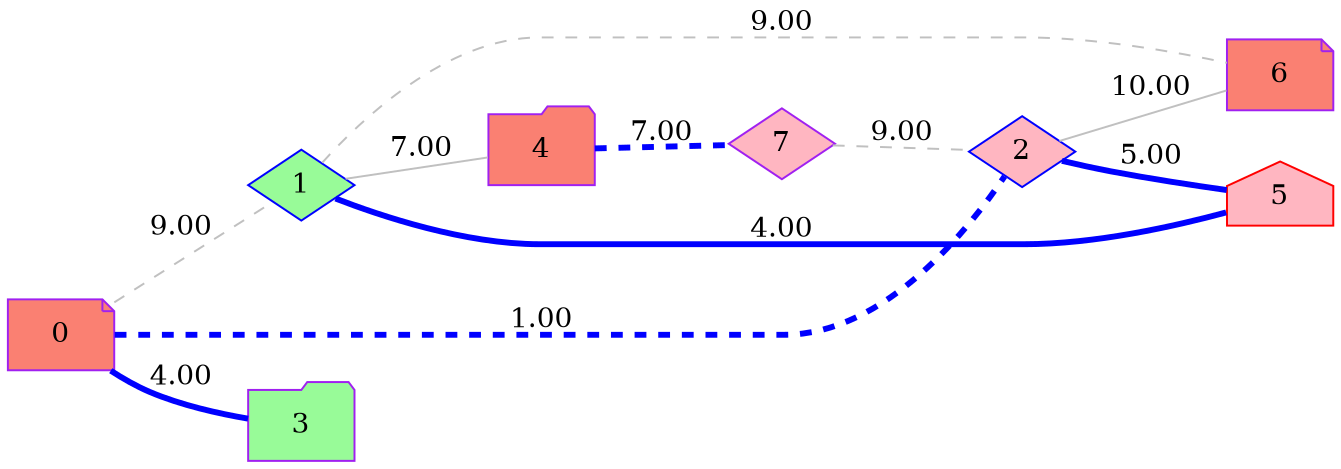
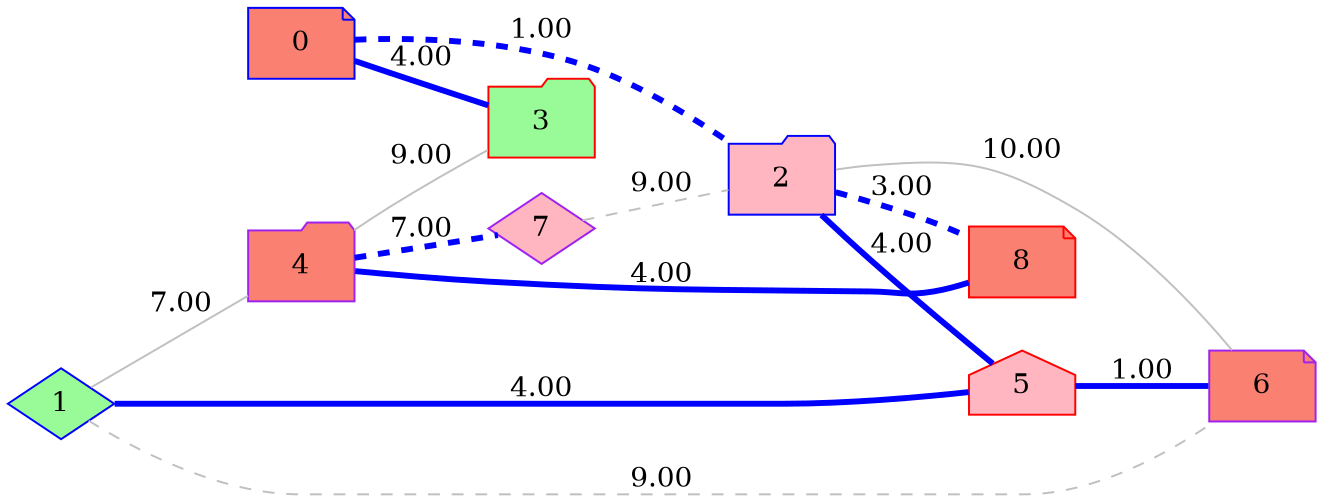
node "2": shape diamond -> folder
edge "2" -- "5": label "5.00" -> "4.00"
edge "3" -- "4": added, label "9.00"
edge "1" -- "0": removed, label "9.00"
node "8": added
node "0": color purple -> blue
edge "5" -- "6": added, label "1.00"
node "3": color purple -> red
